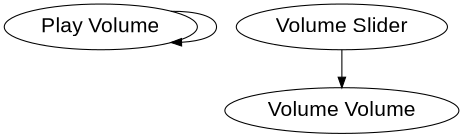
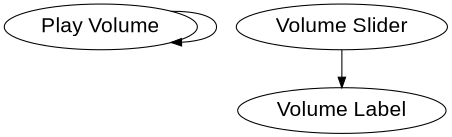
node "Volume Volume": label "Volume Volume" -> "Volume Label"
